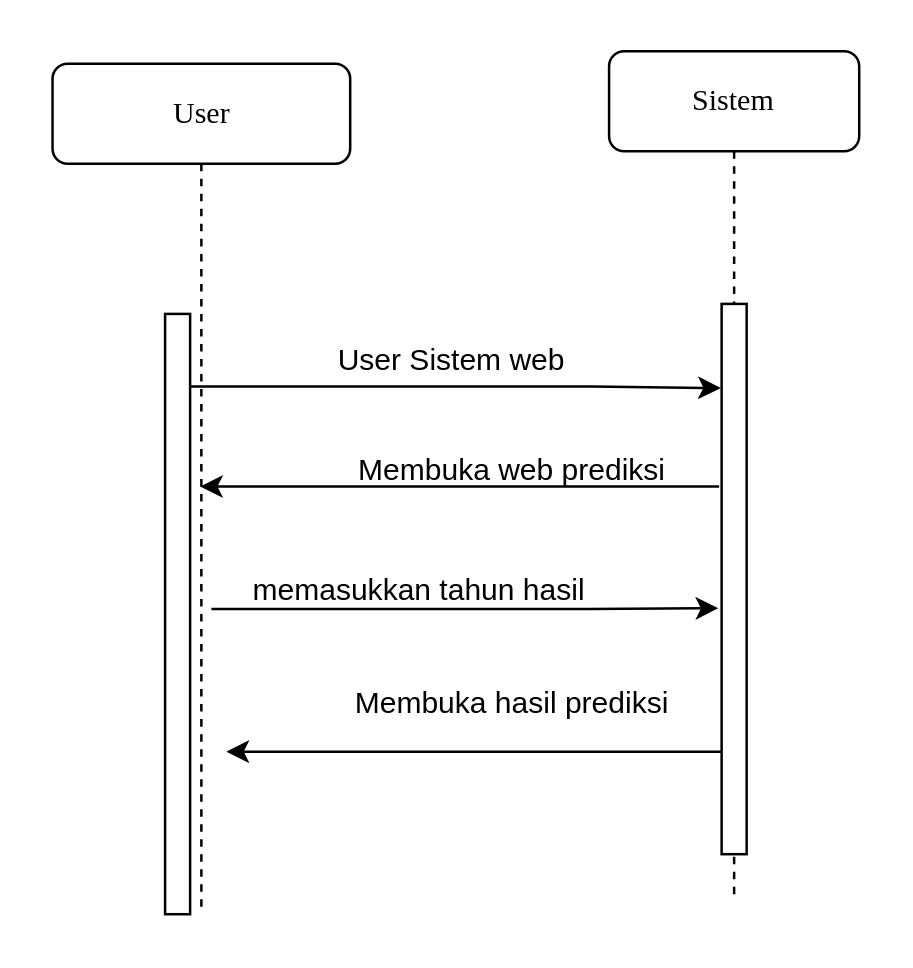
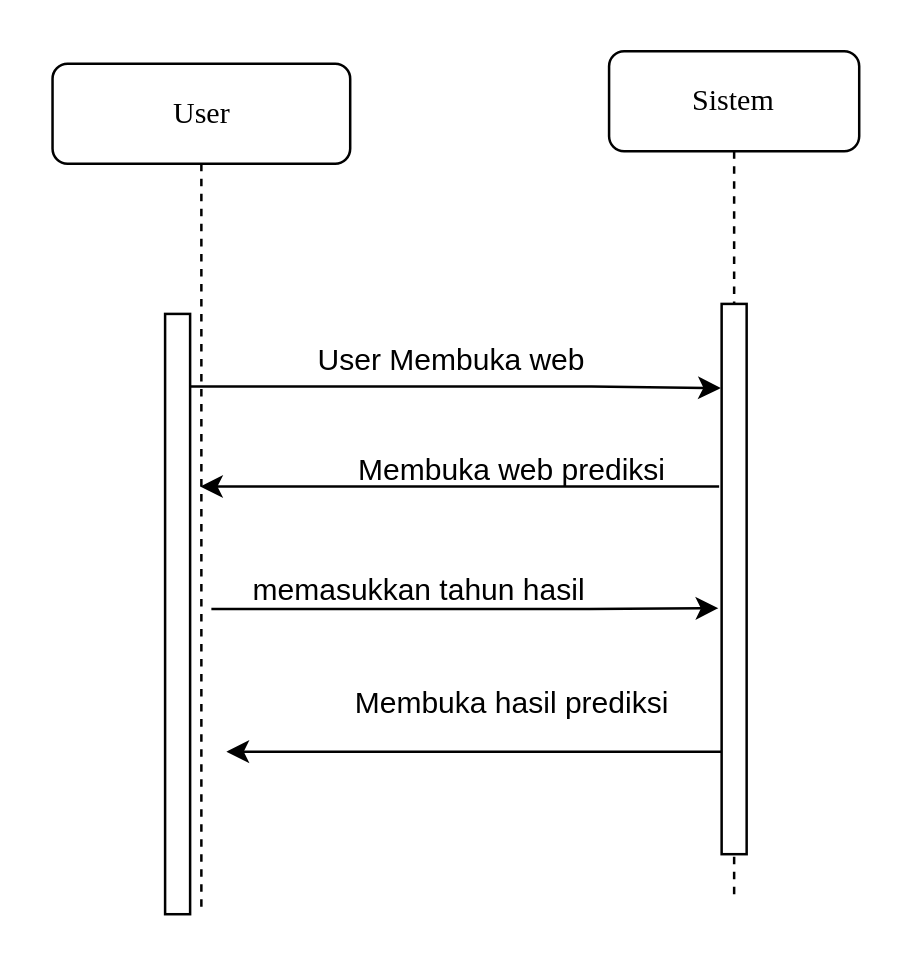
node "User Sistem web": label "User Sistem web" -> "User Membuka web"
